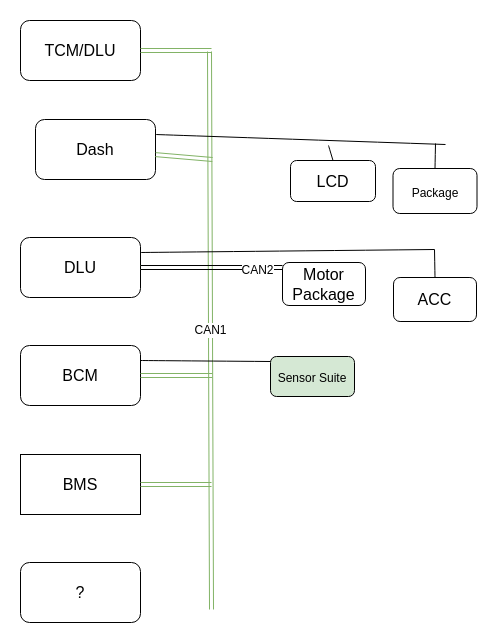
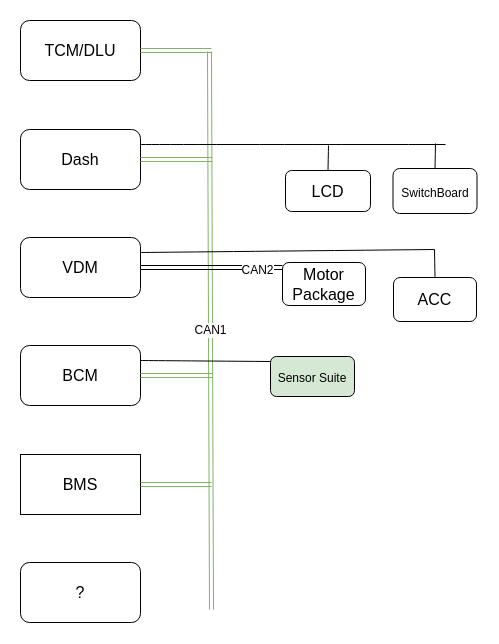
node "Dash": moved (96, 150) -> (81, 160)
node "LCD": moved (333, 181) -> (328, 191)
node "Package": label "Package" -> "SwitchBoard"
node "DLU": label "DLU" -> "VDM"
